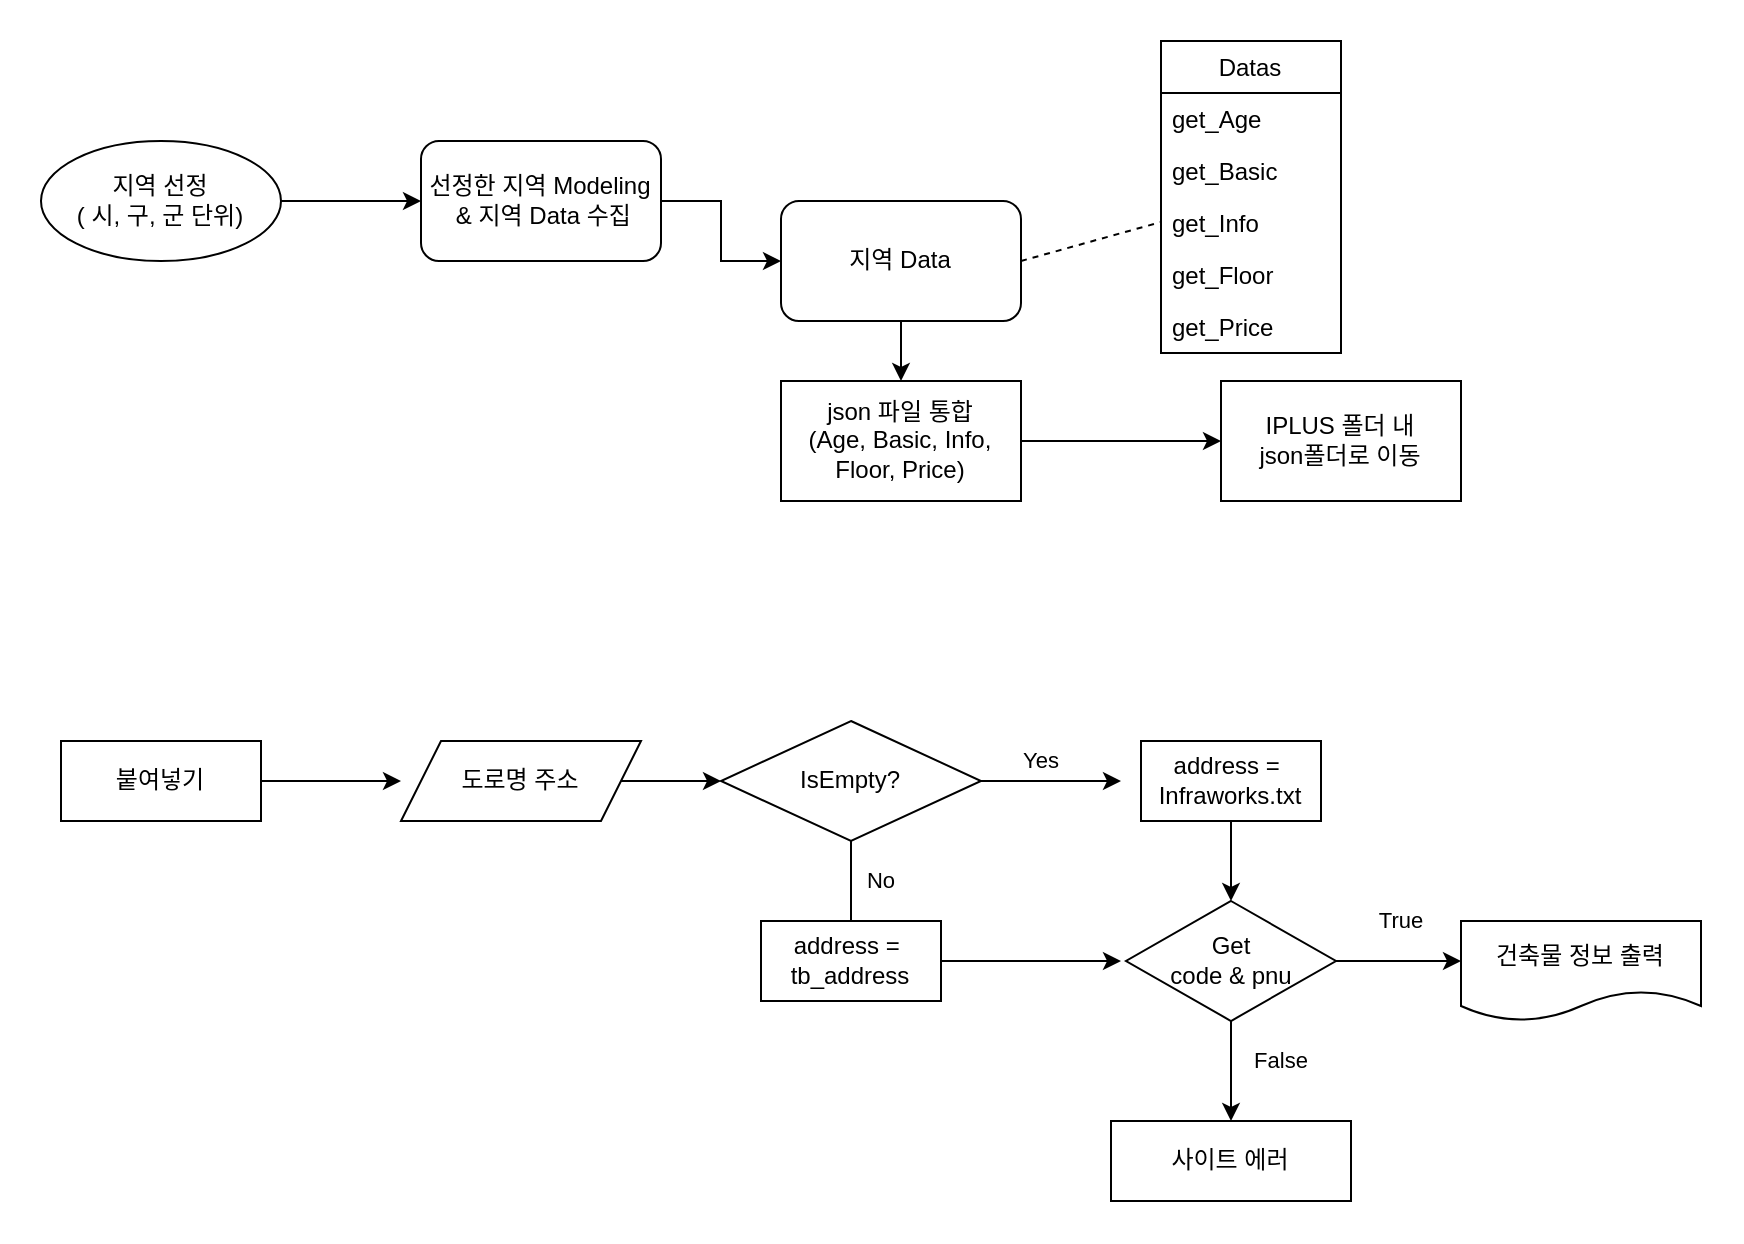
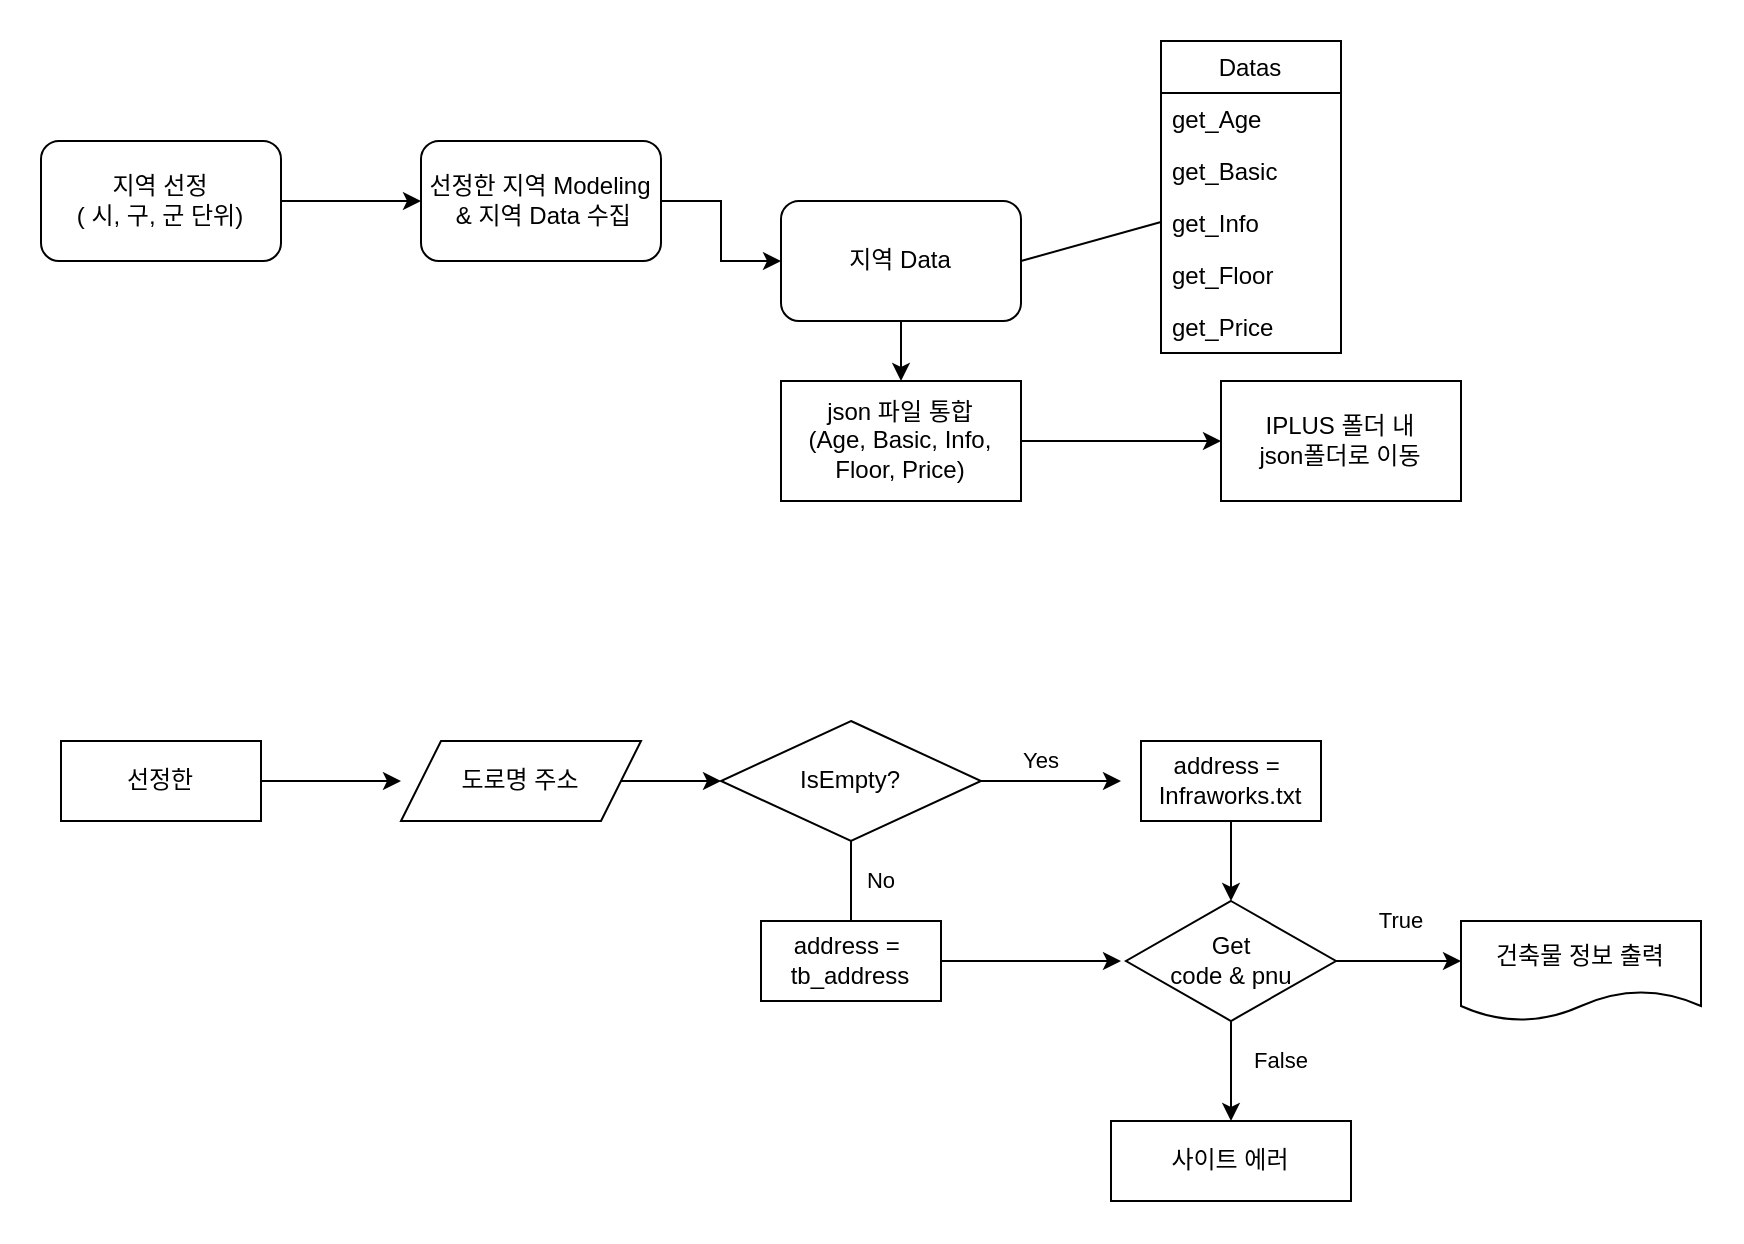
node "지역 선정 ( 시, 구, 군 단위)": shape ellipse -> rounded rectangle
edge "Datas" -- "지역 Data": style dashed -> solid
node "붙여넣기": label "붙여넣기" -> "선정한"
